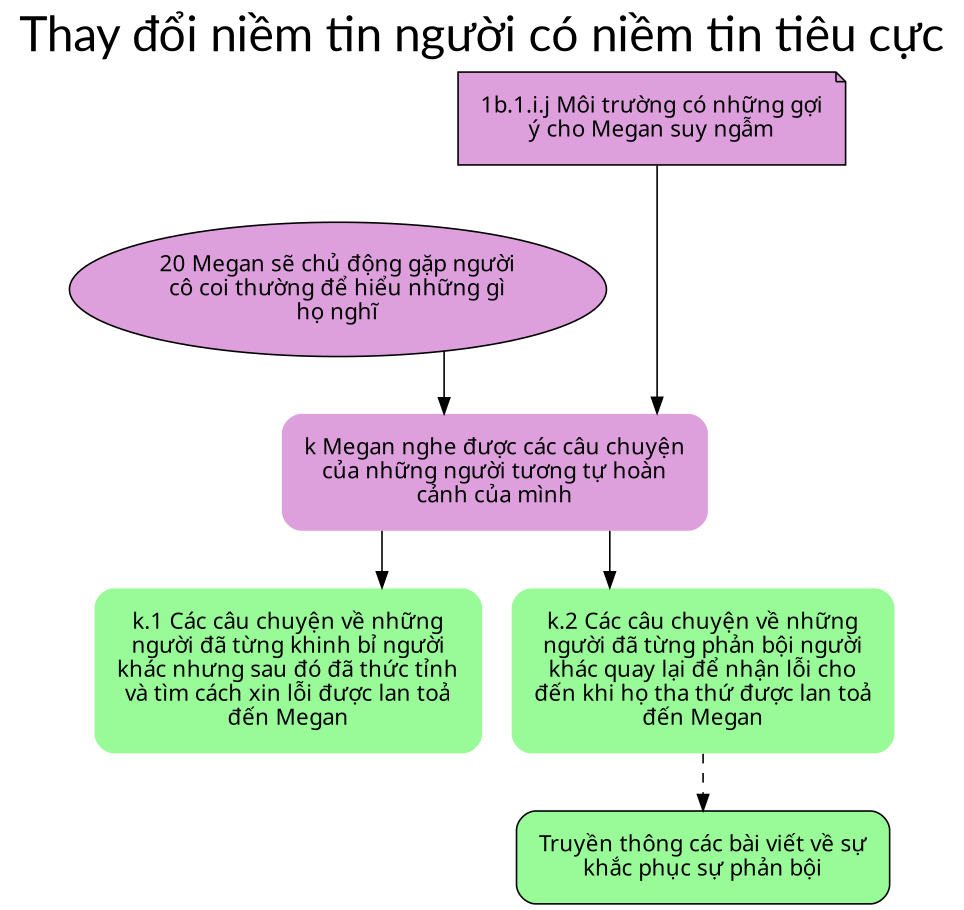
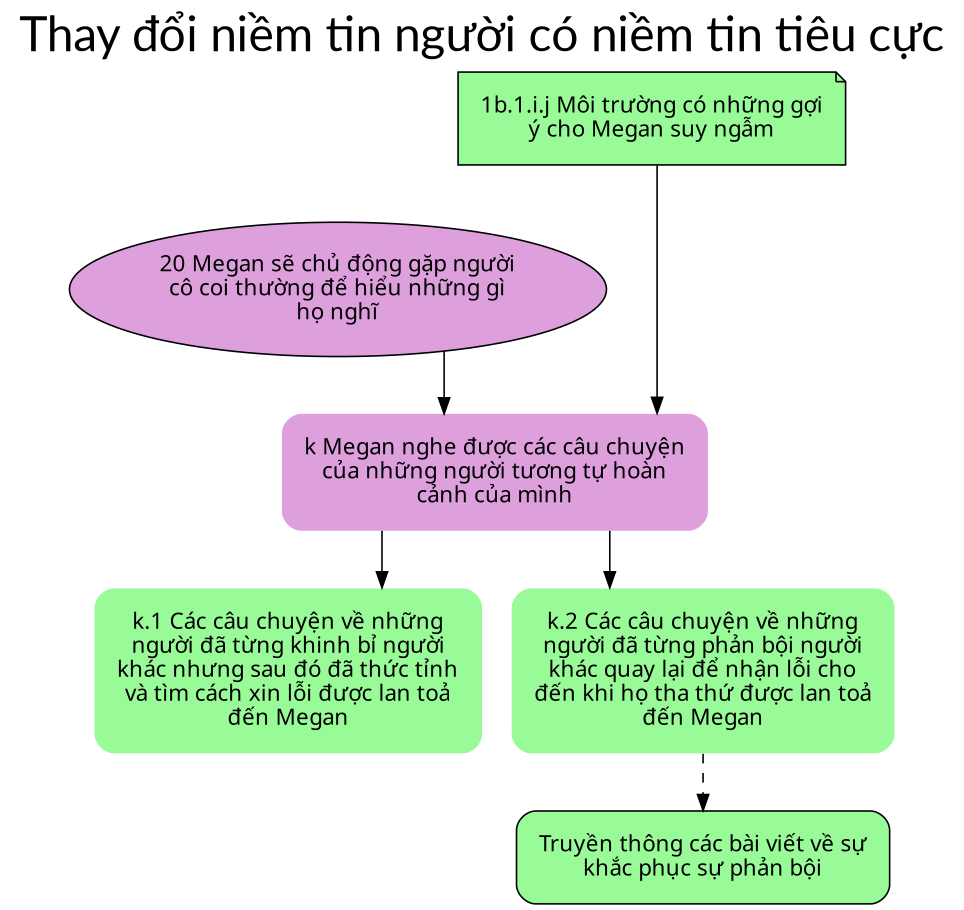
node "1b.1.i.j Môi trường có những gợi ý cho Megan suy ngẫm": fillcolor plum -> palegreen
